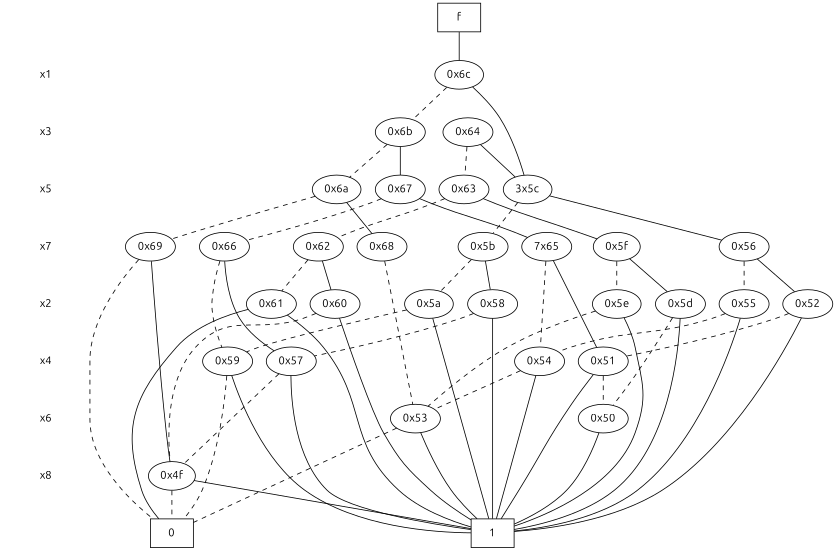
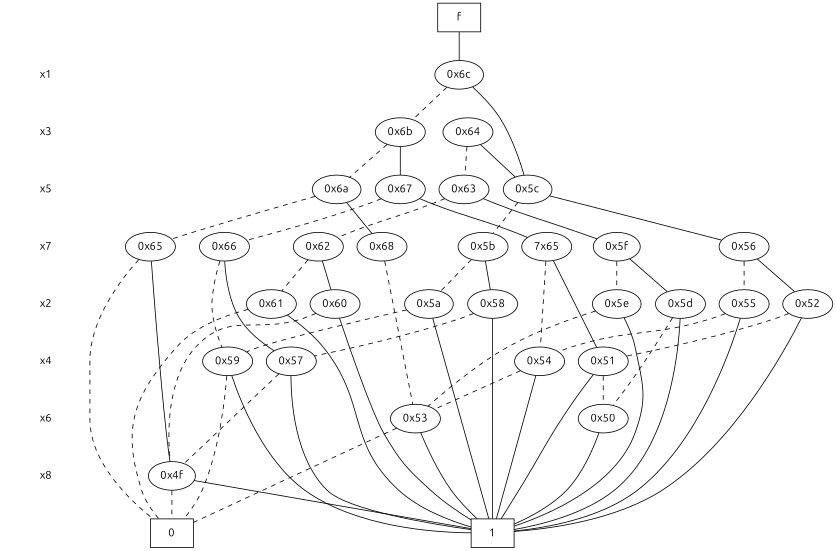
node "3x5c": label "3x5c" -> "0x5c"
node "0x69": label "0x69" -> "0x65"
edge "0x61" -- "0": style solid -> dashed
